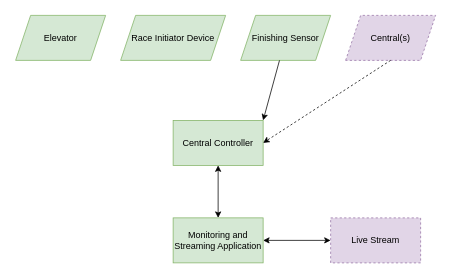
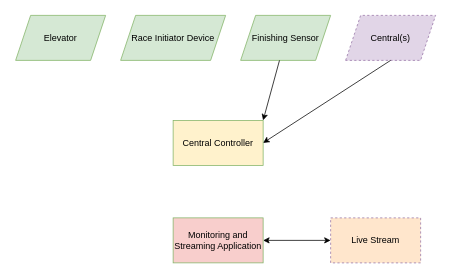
edge "Central(s)" -> "Central Controller": style dashed -> solid
node "Central Controller": fillcolor #d5e8d4 -> #fff2cc
edge "Central Controller" -- "Monitoring and Streaming Application": removed
node "Monitoring and Streaming Application": fillcolor #d5e8d4 -> #f8cecc
node "Live Stream": fillcolor #e1d5e7 -> #ffe6cc
